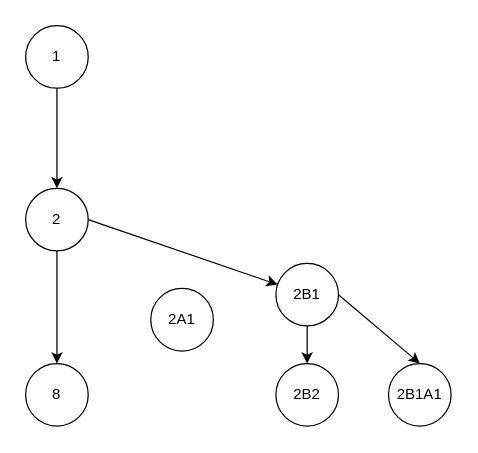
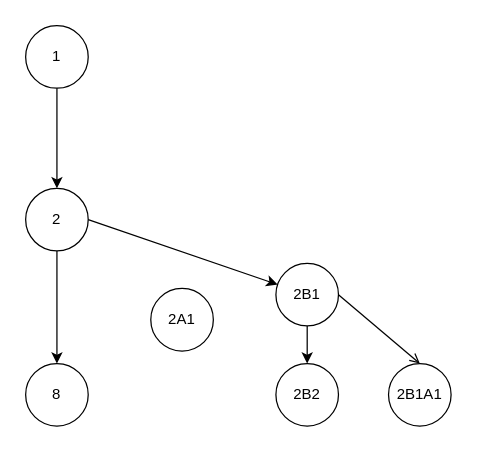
edge "2B1" -> "2B1A1": arrowhead classic -> open
